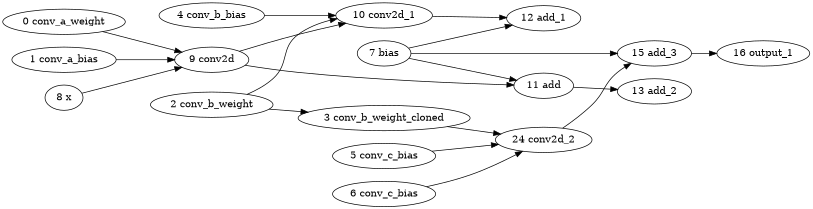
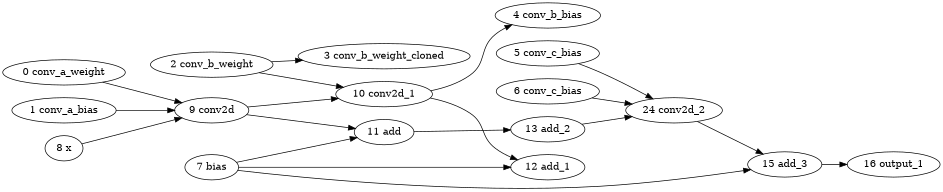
edge "4 conv_b_bias" -> "10 conv2d_1": reversed
edge "3 conv_b_weight_cloned" -> "24 conv2d_2": now "13 add_2" -> "24 conv2d_2"
